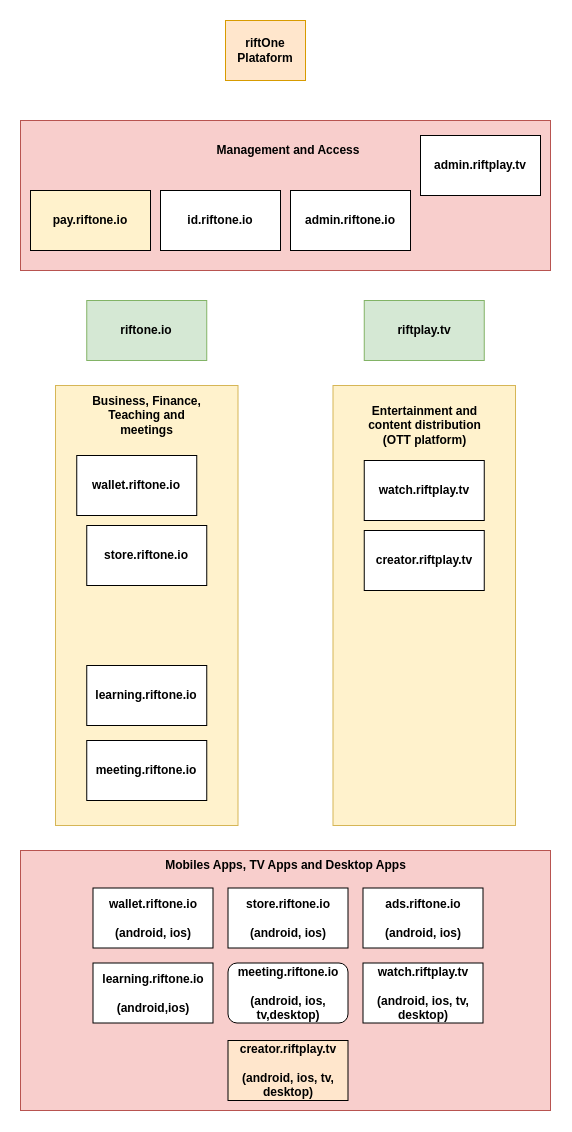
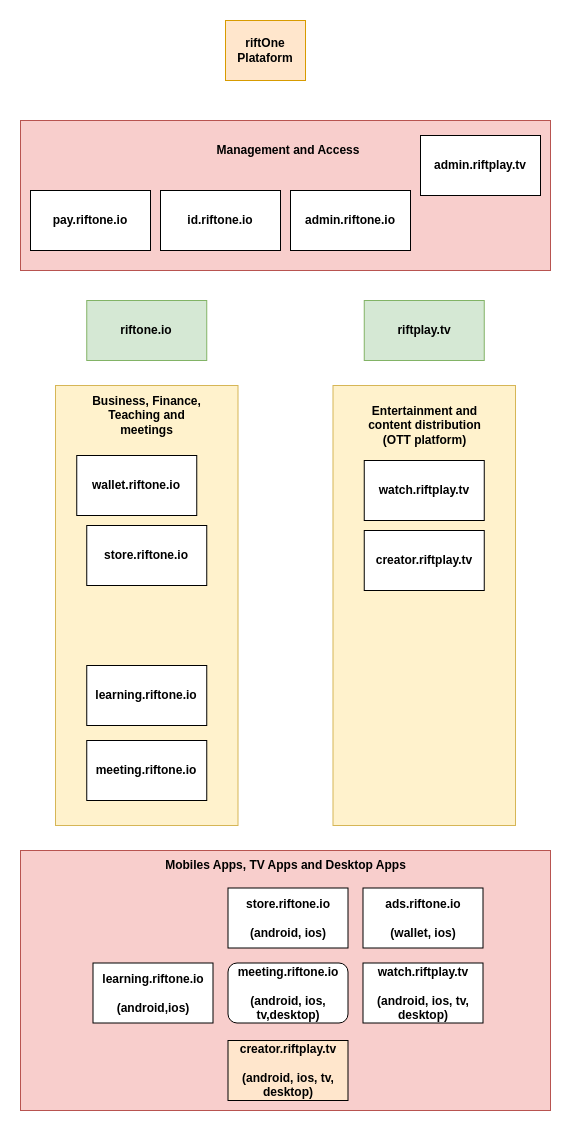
node "pay.riftone.io": fillcolor #fff2cc -> #ffffff
node "wallet.riftone.io (android, ios)": removed
node "ads.riftone.io (android, ios)": label "ads.riftone.io (android, ios)" -> "ads.riftone.io (wallet, ios)"
